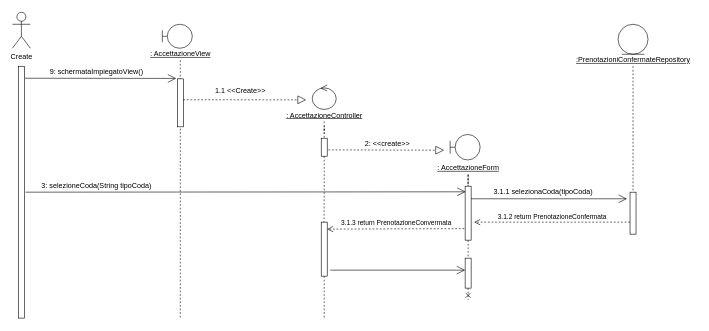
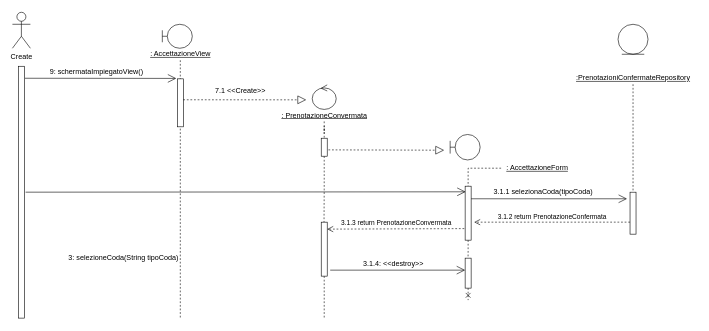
node ":PrenotazioniConfermateRepository": moved (633, 60) -> (633, 78)
node "1.1 <<Create>>": label "1.1 <<Create>>" -> "7.1 <<Create>>"
node ": AccettazioneController": label ": AccettazioneController" -> ": PrenotazioneConvermata"
node "2: <<create>>": removed
node ": AccettazioneForm": moved (468, 168) -> (537, 168)
node "3: selezioneCoda(String tipoCoda)": moved (96, 186) -> (123, 258)
node "3.1.4: <<destroy>>": added
